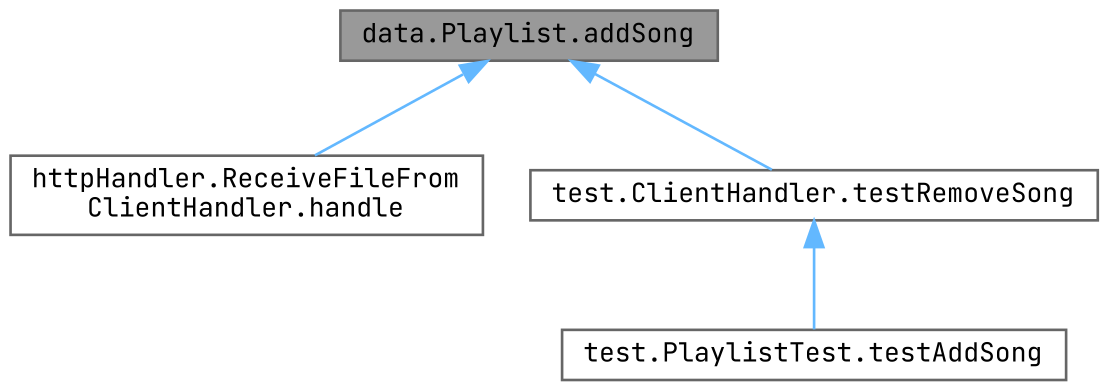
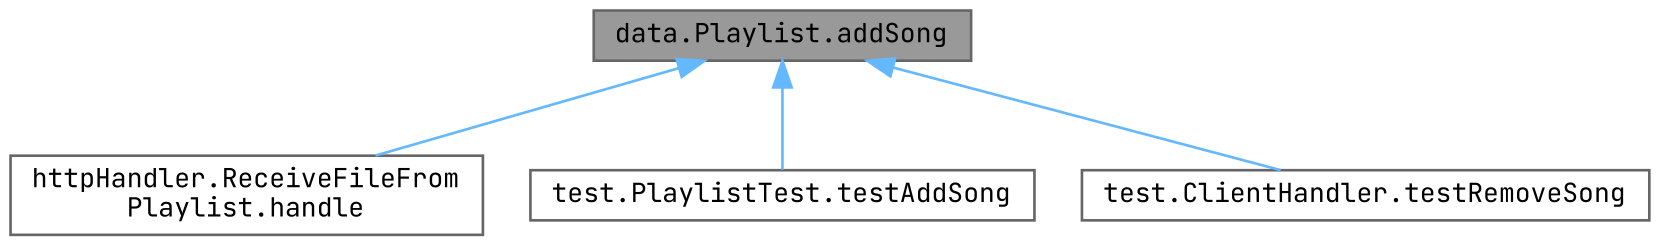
node "httpHandler.ReceiveFileFrom ClientHandler.handle": label "httpHandler.ReceiveFileFrom ClientHandler.handle" -> "httpHandler.ReceiveFileFrom Playlist.handle"
edge "test.PlaylistTest.testAddSong" -> "test.ClientHandler.testRemoveSong": now "test.PlaylistTest.testAddSong" -> "data.Playlist.addSong"
